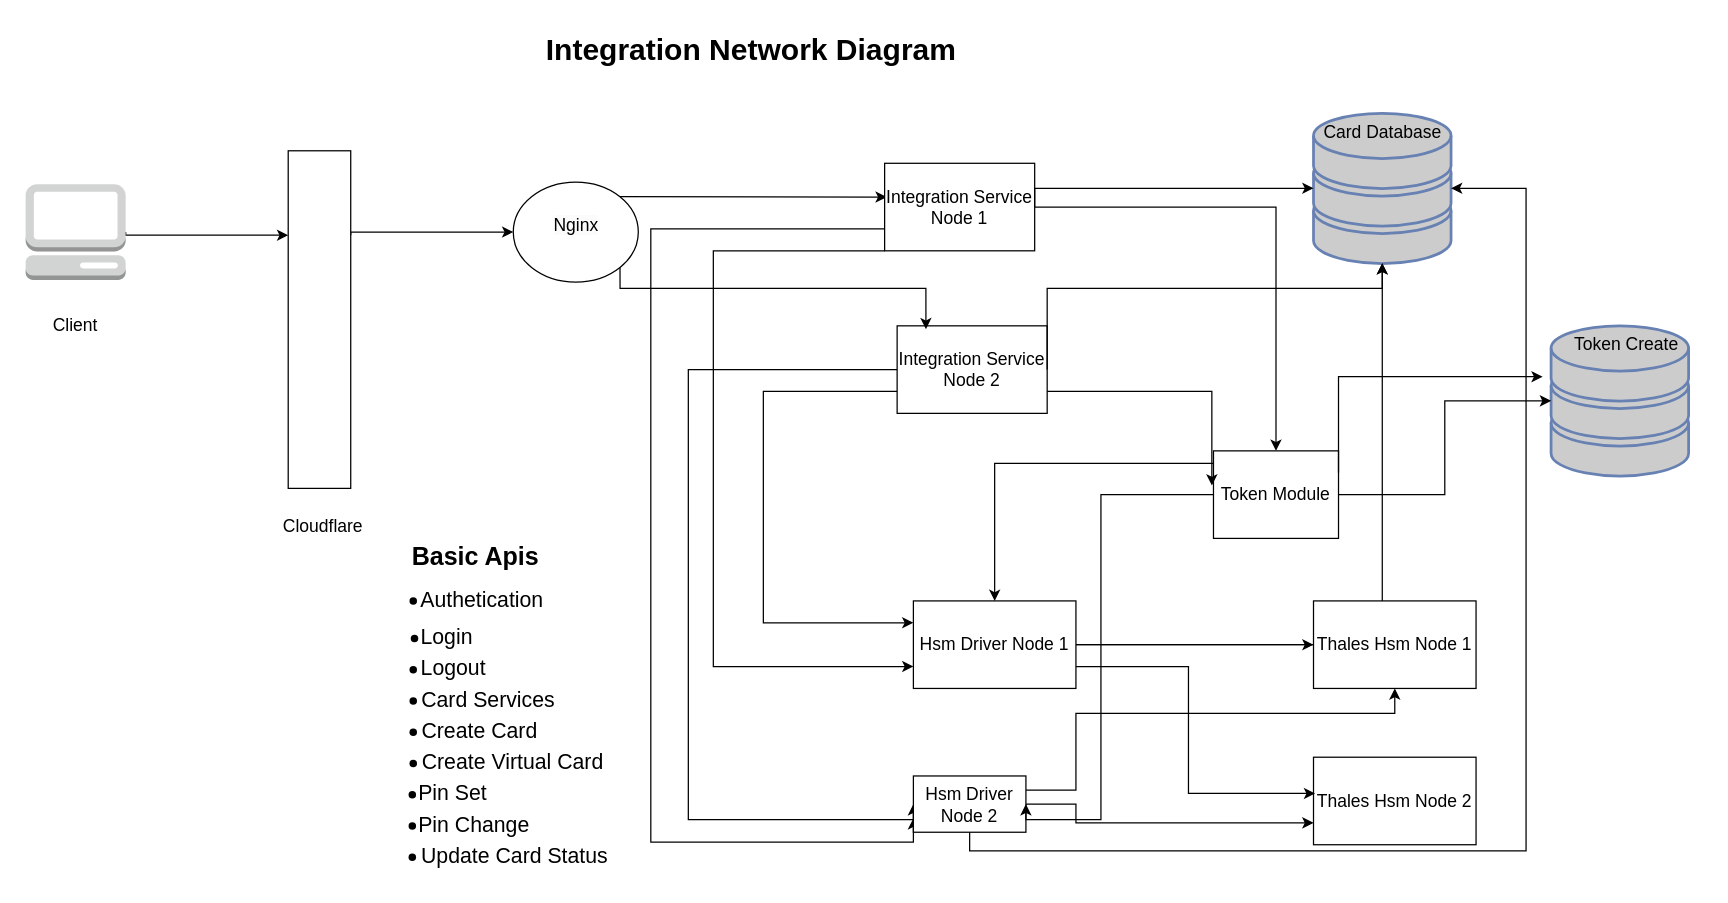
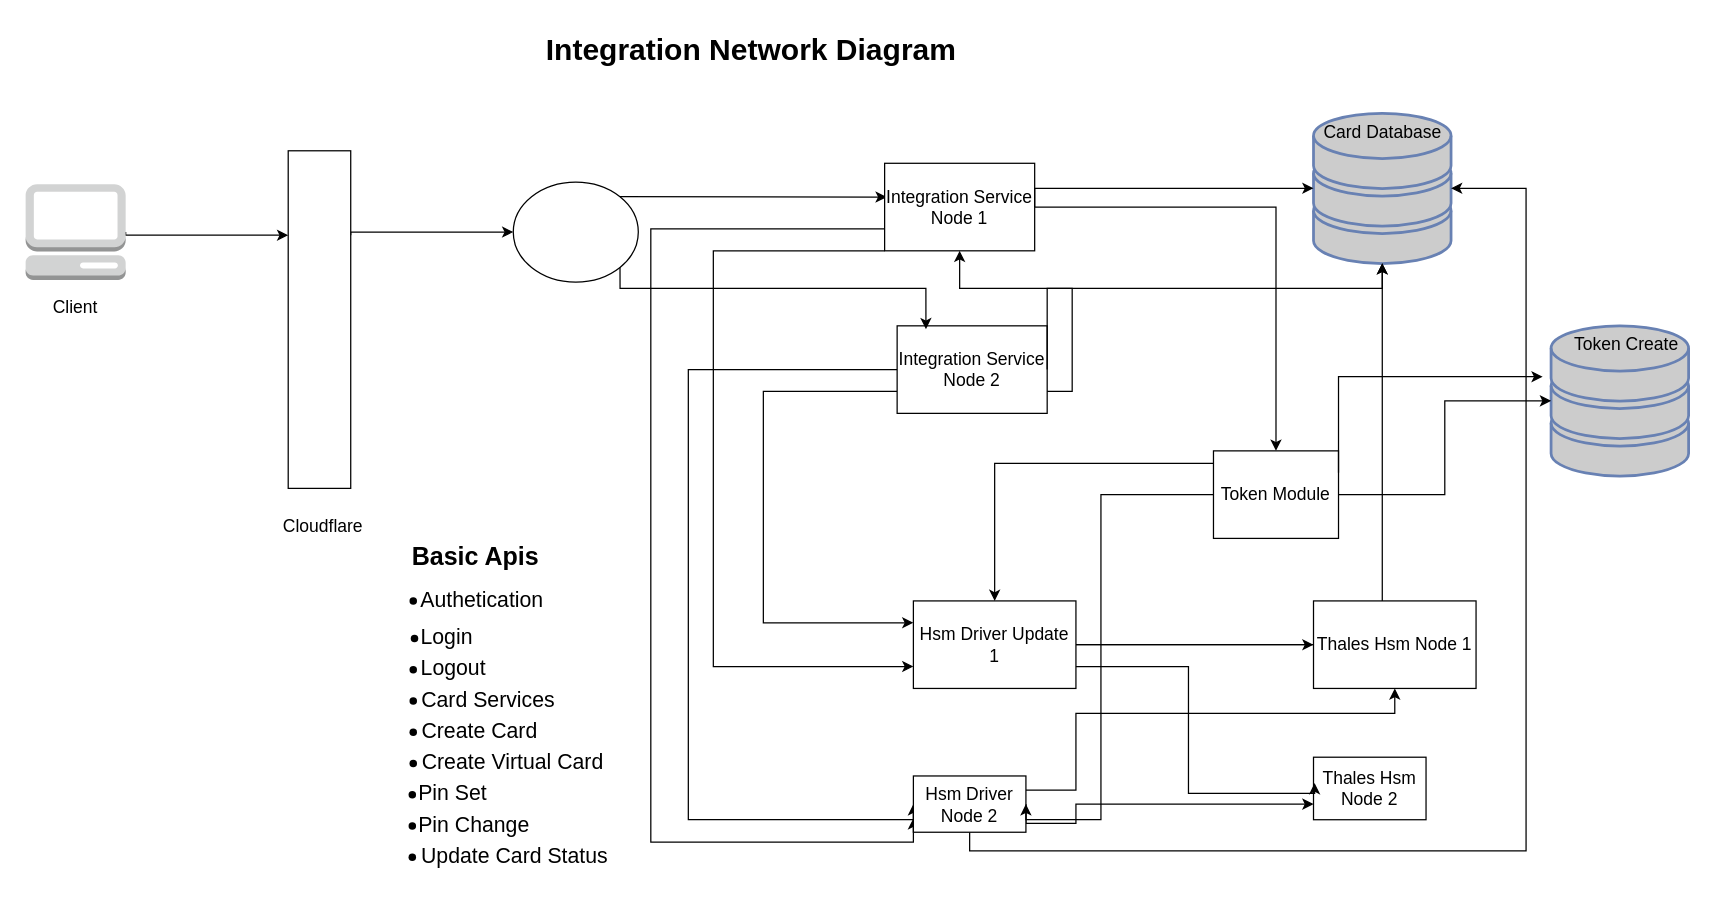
node "Nginx": removed
node "Client": moved (76, 326) -> (76, 307)
edge "Integration Service Node 2" -> "Token Module": now "Integration Service Node 2" -> "Integration Service Node 1"
node "Hsm Driver Node 1": label "Hsm Driver Node 1" -> "Hsm Driver Update 1"
node "Thales Hsm Node 2": size 163x88 -> 113x63
